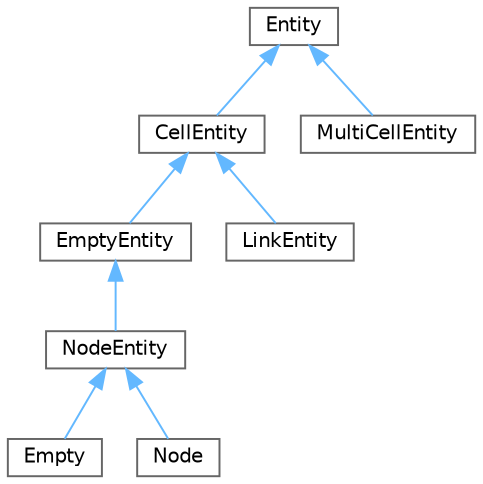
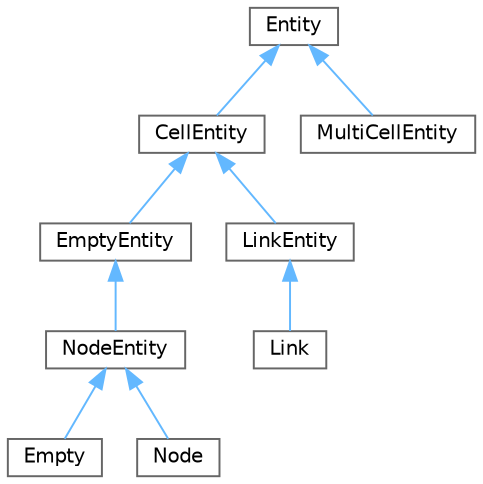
node "Link": added
